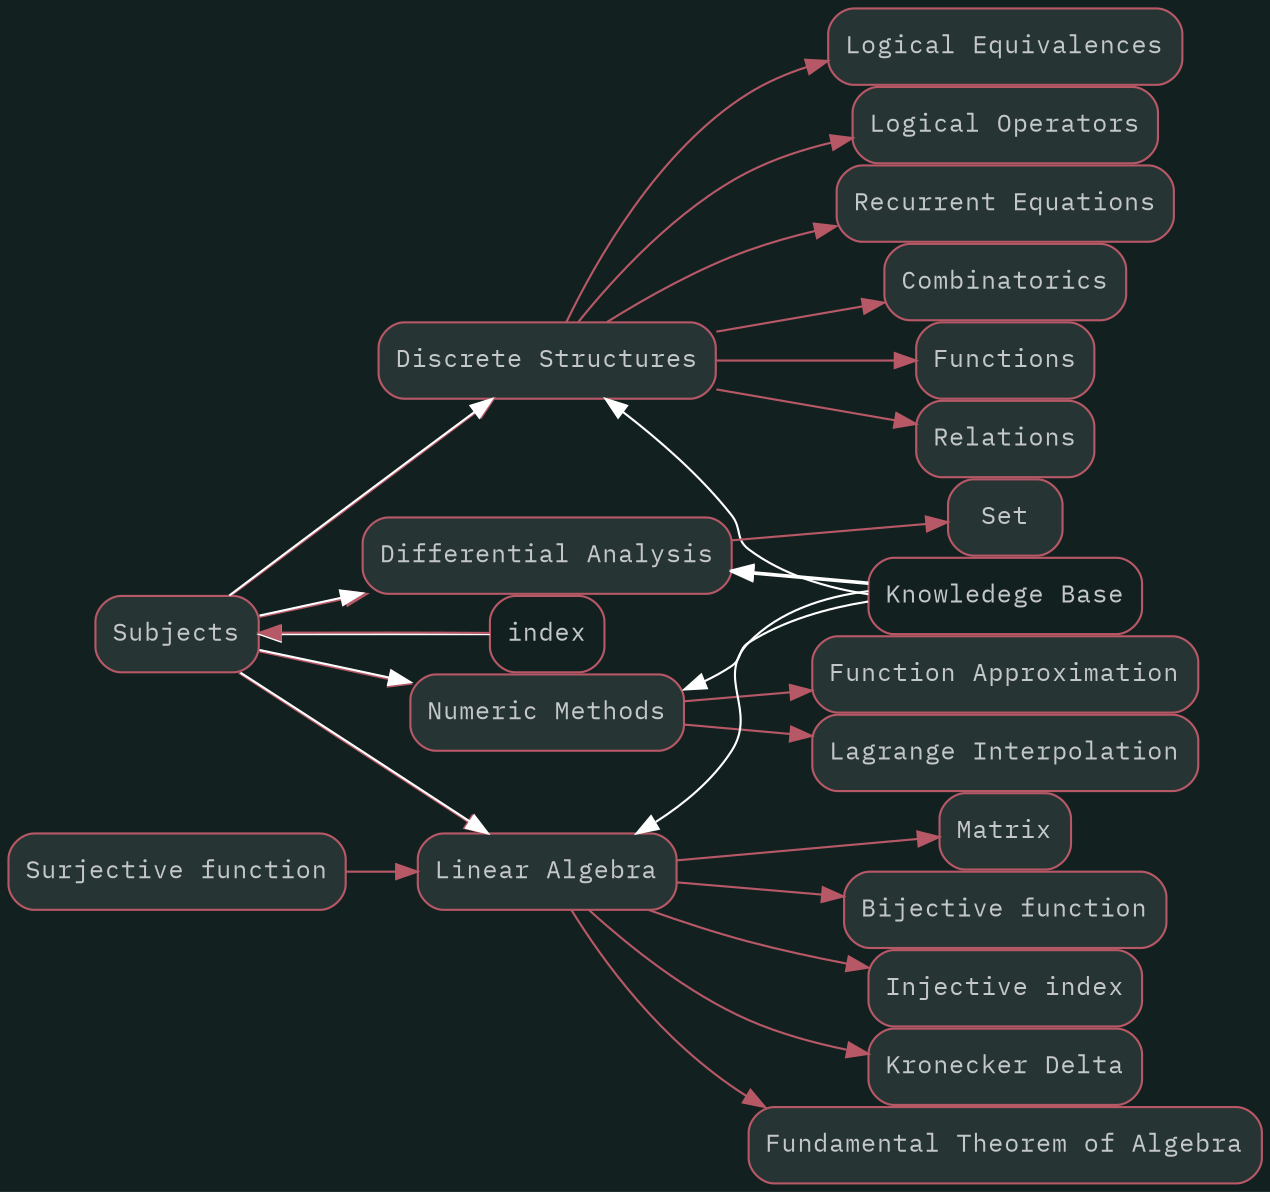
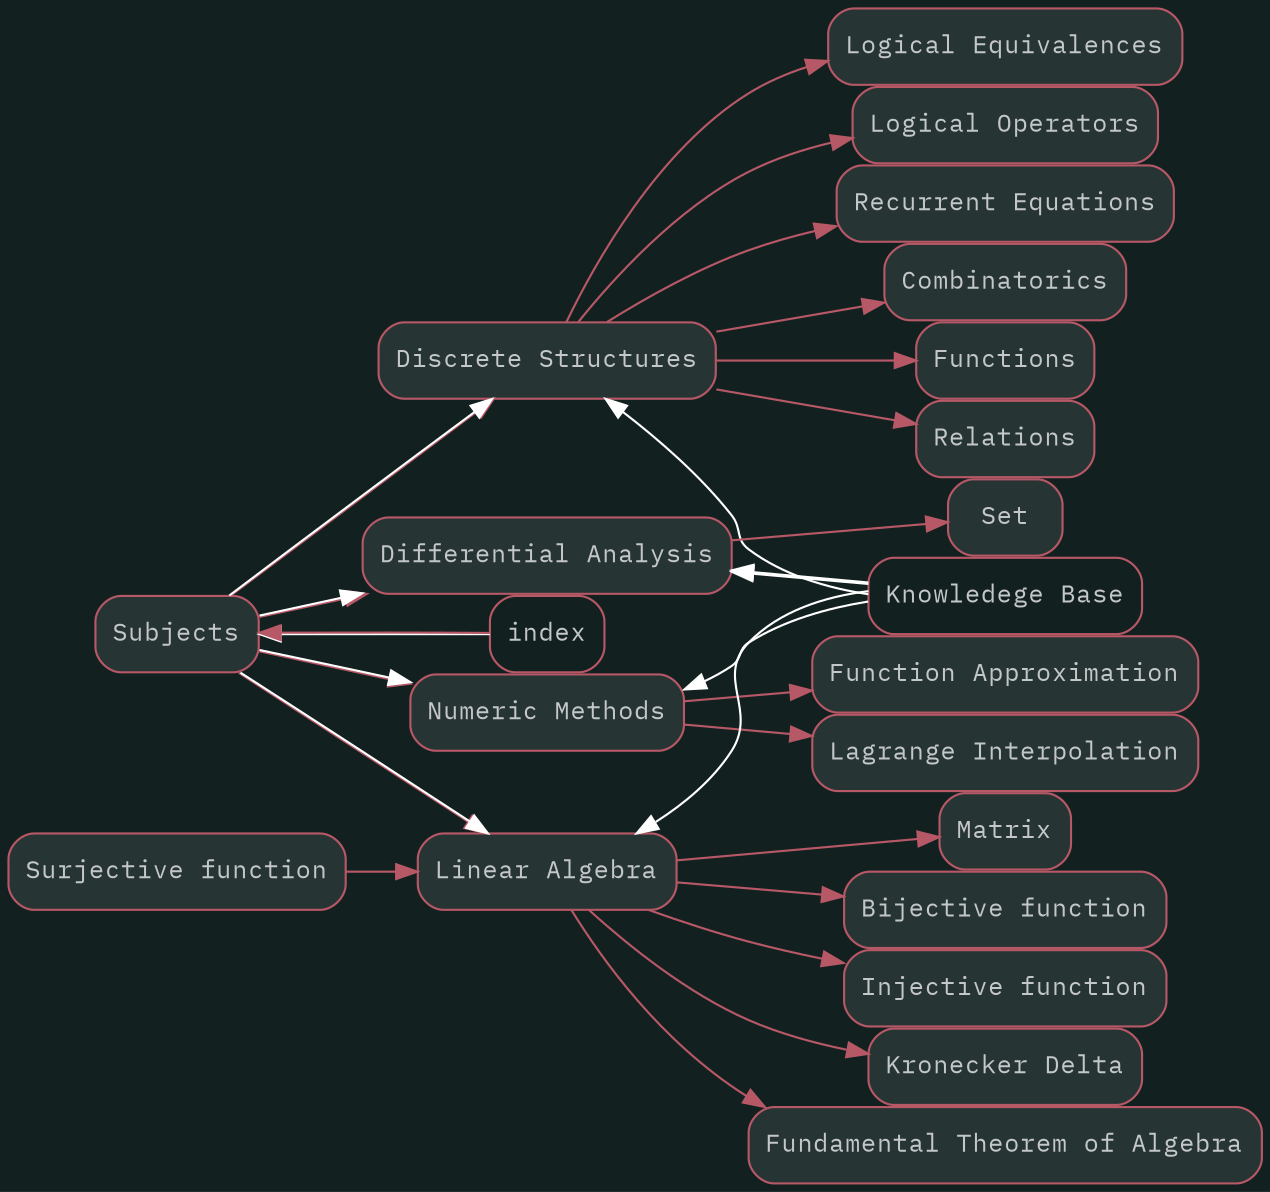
node "Injective index": label "Injective index" -> "Injective function"
